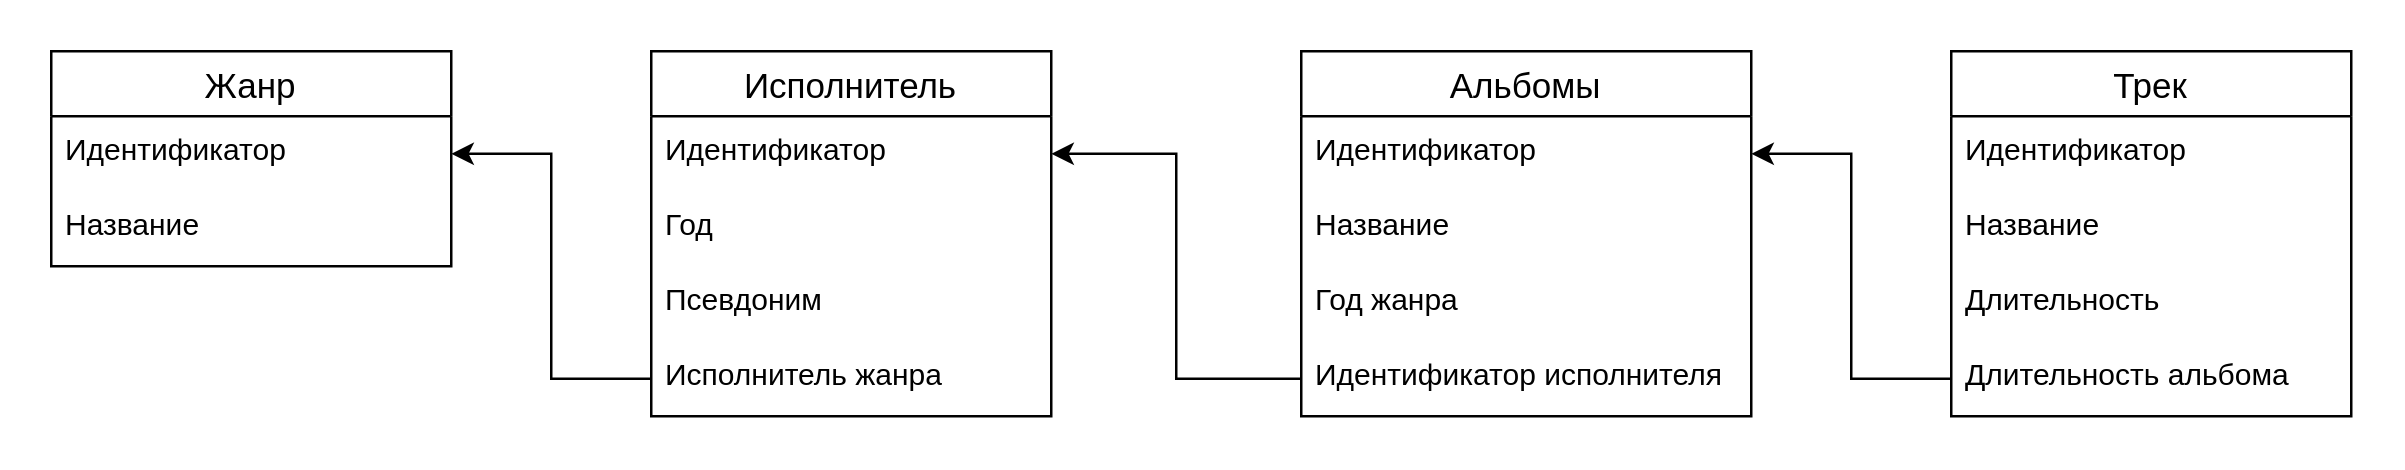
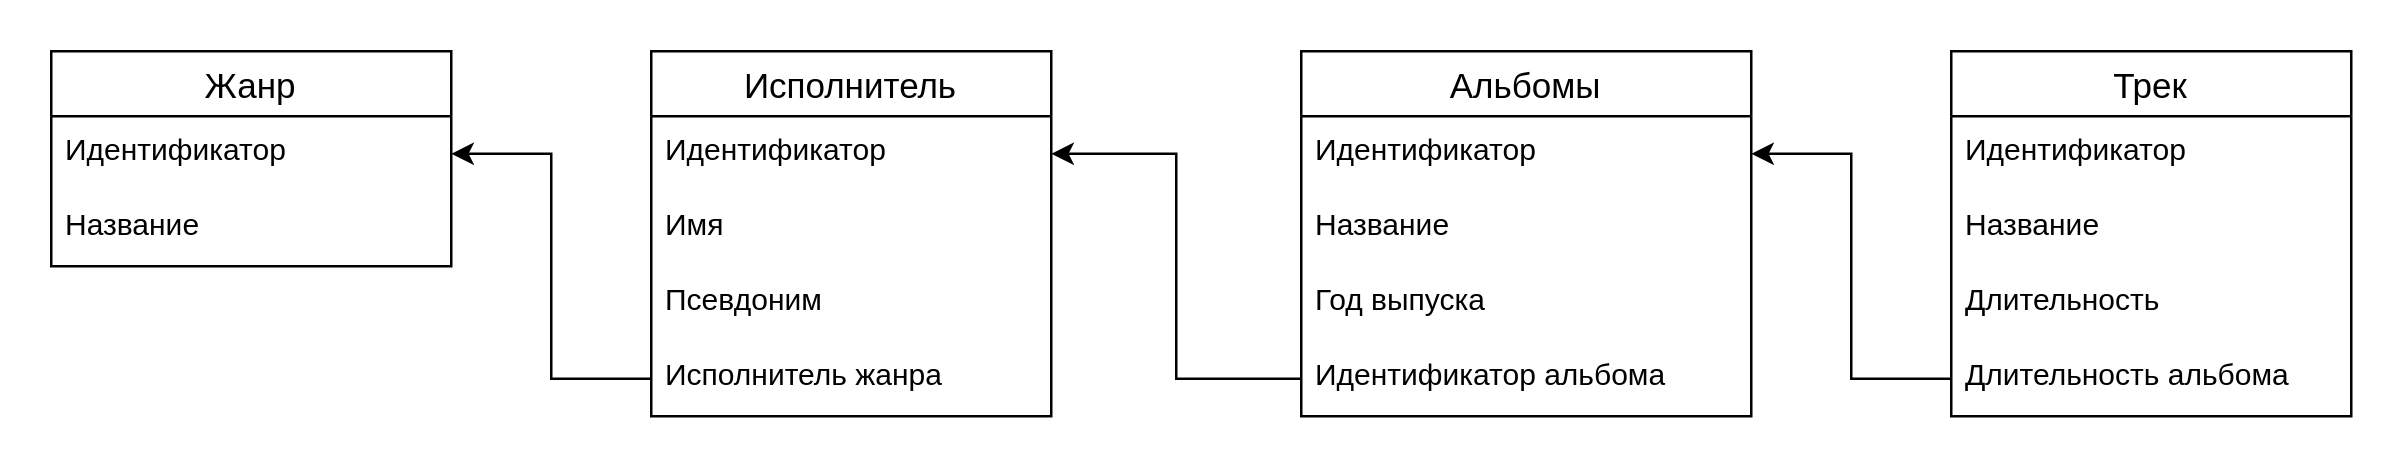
node "Год": label "Год" -> "Имя"
node "Год жанра": label "Год жанра" -> "Год выпуска"
node "Идентификатор исполнителя": label "Идентификатор исполнителя" -> "Идентификатор альбома"
